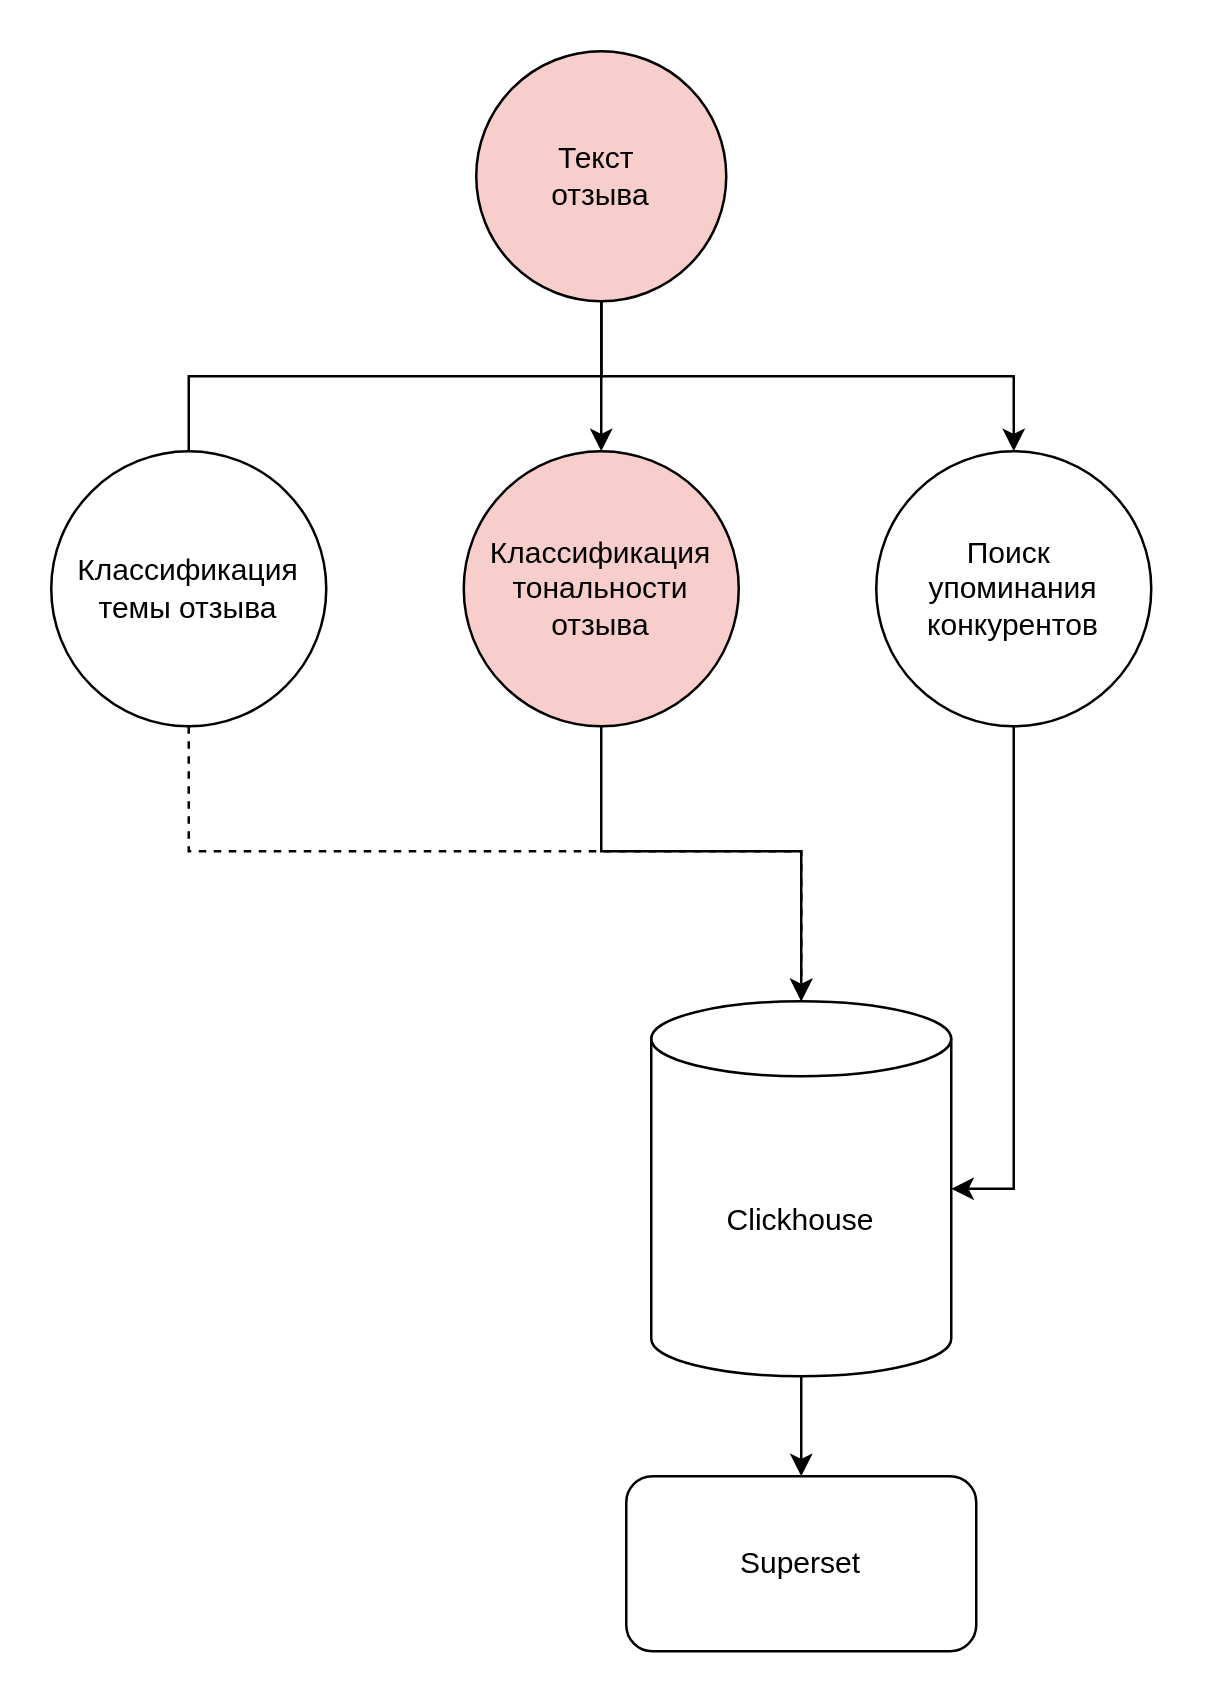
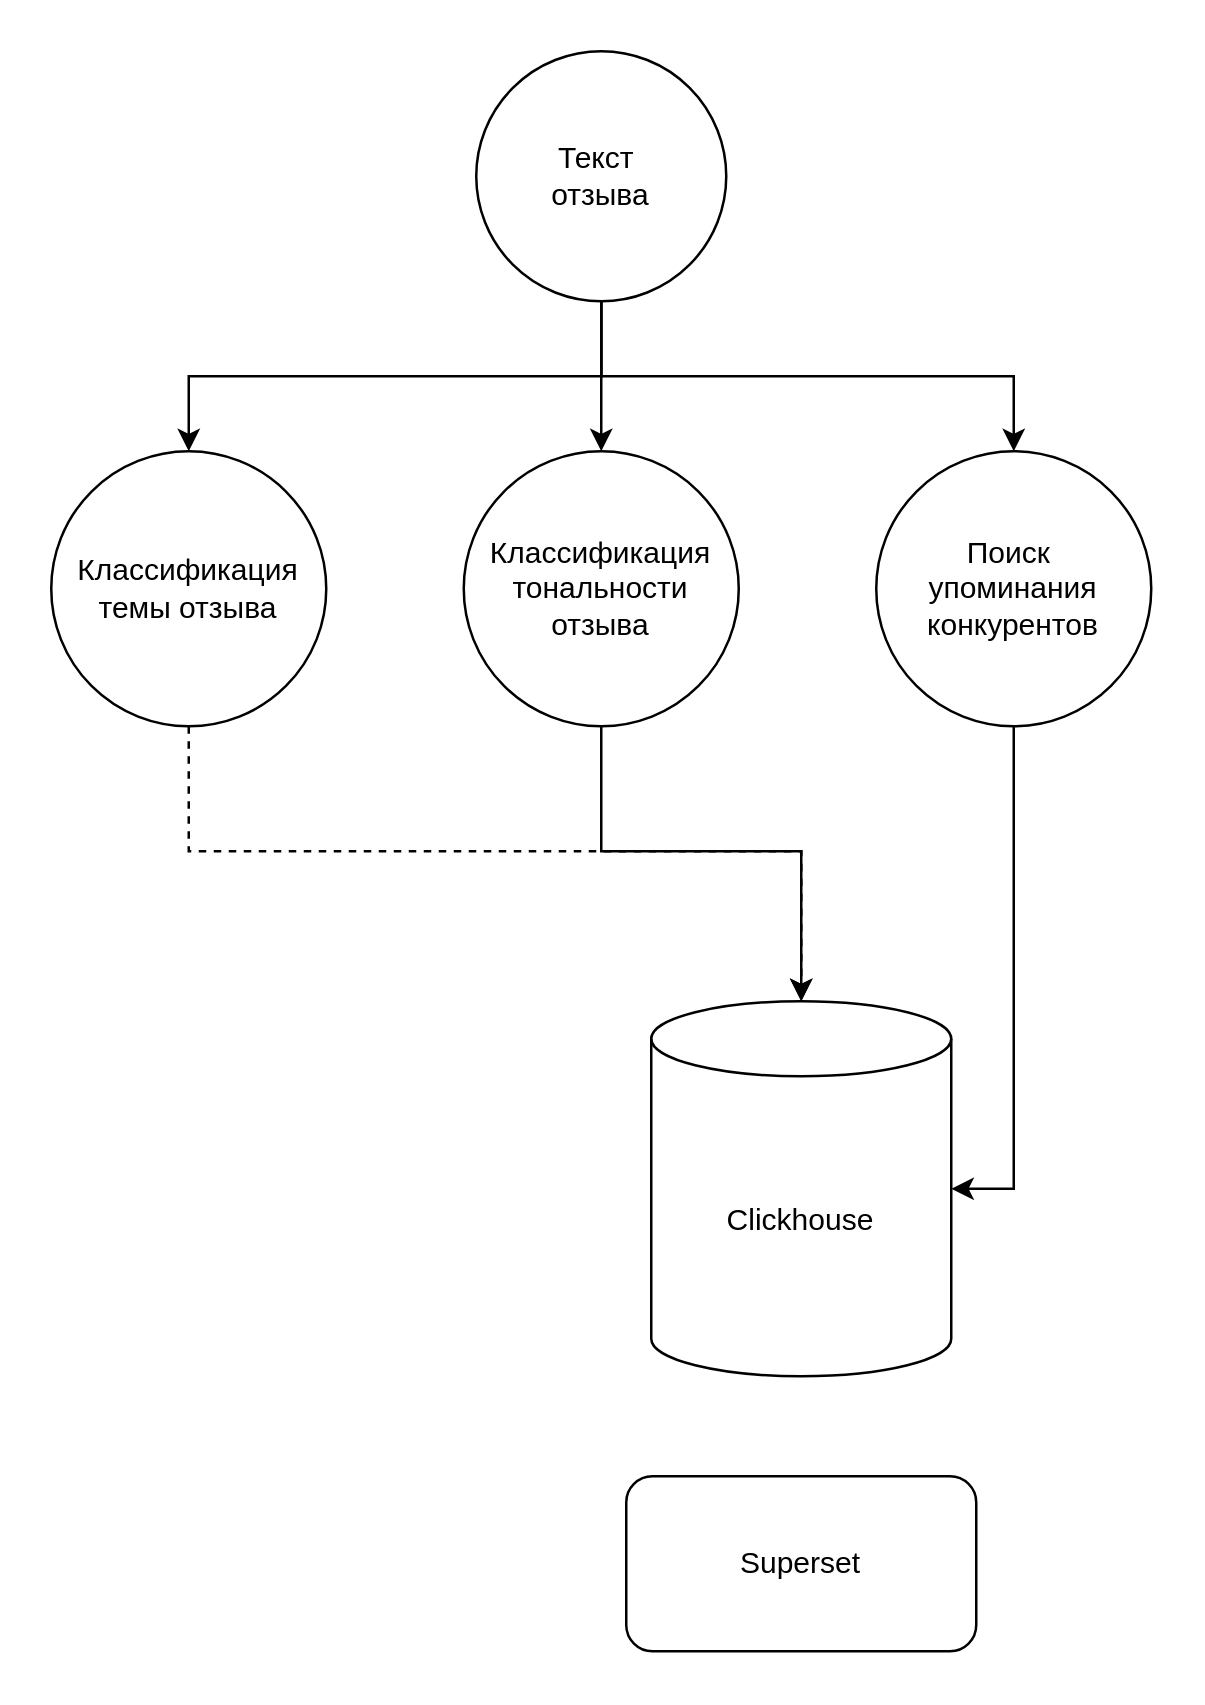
node "Текст отзыва": fillcolor #f8cecc -> #ffffff
edge "Текст отзыва" -- "Классификация темы отзыва": arrowhead none -> classic
node "Классификация тональности отзыва": fillcolor #f8cecc -> #ffffff
edge "Clickhouse" -> "Superset": removed
